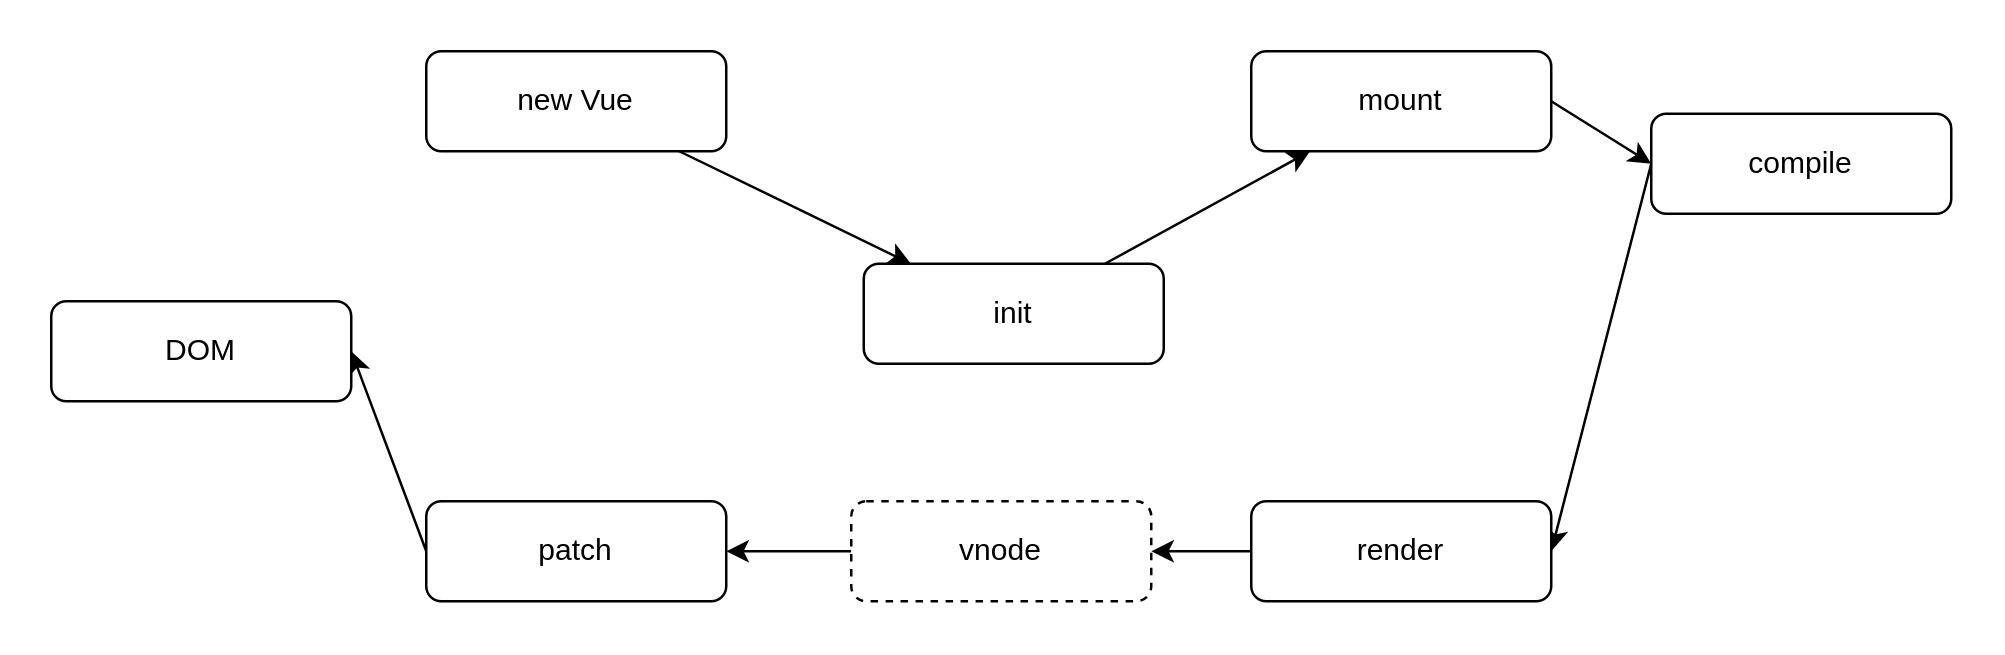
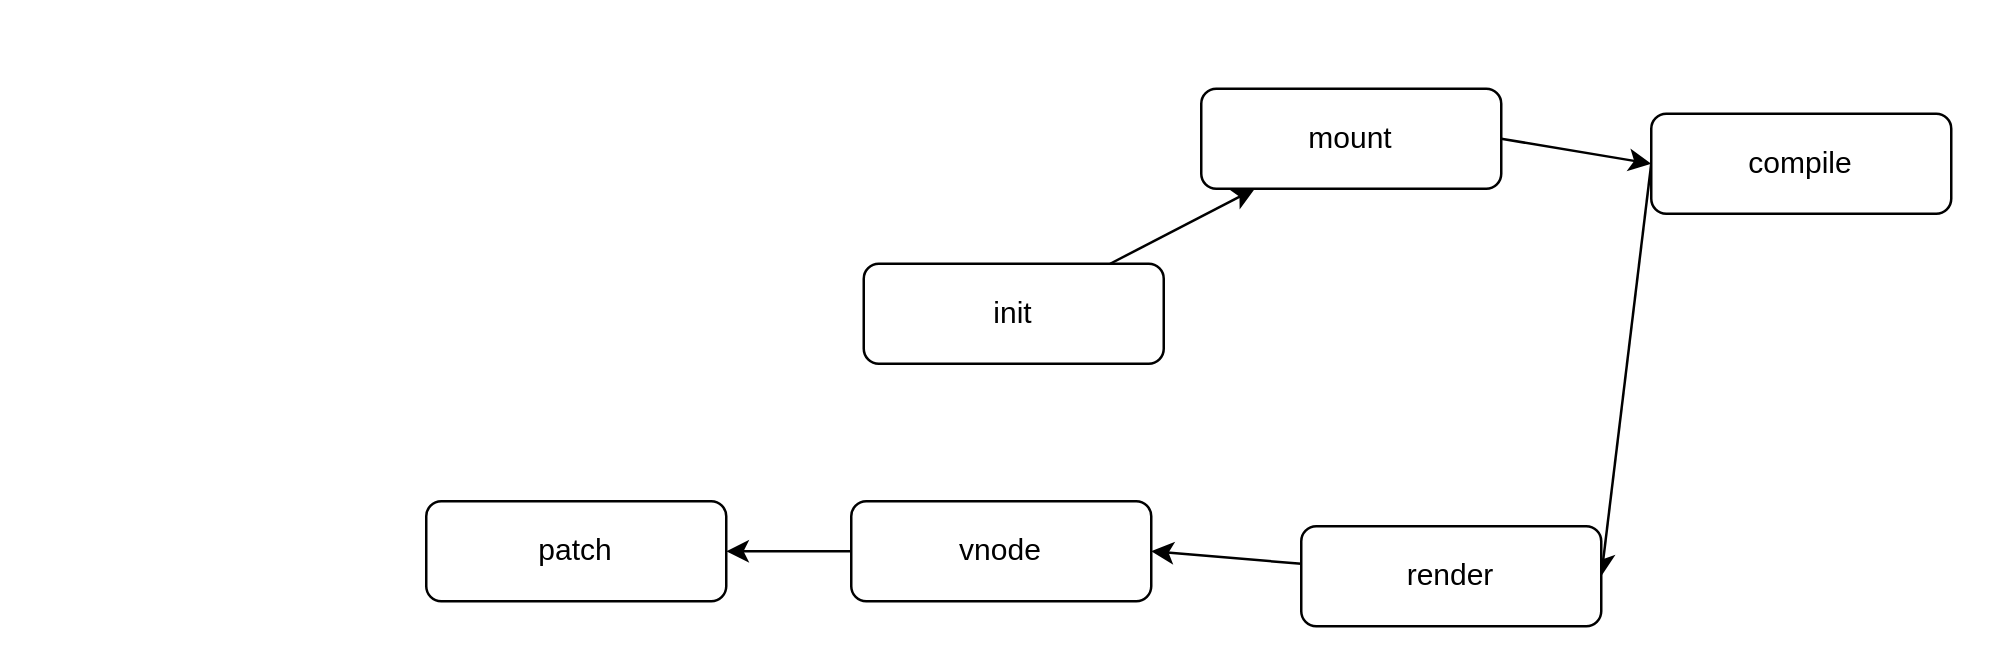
node "new Vue": removed
node "mount": moved (1401, 101) -> (1351, 139)
edge "new Vue" -> "init": removed
node "DOM": removed
edge "patch" -> "DOM": removed
node "vnode": style dashed -> solid
node "render": moved (1401, 551) -> (1451, 576)
